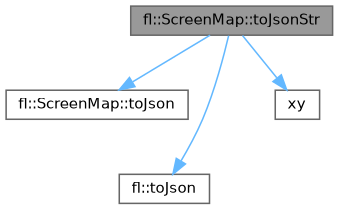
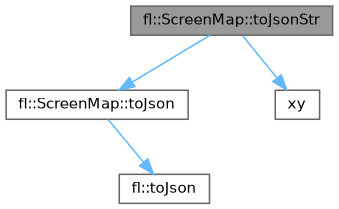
edge "fl::ScreenMap::toJsonStr" -> "fl::toJson": now "fl::ScreenMap::toJson" -> "fl::toJson"
